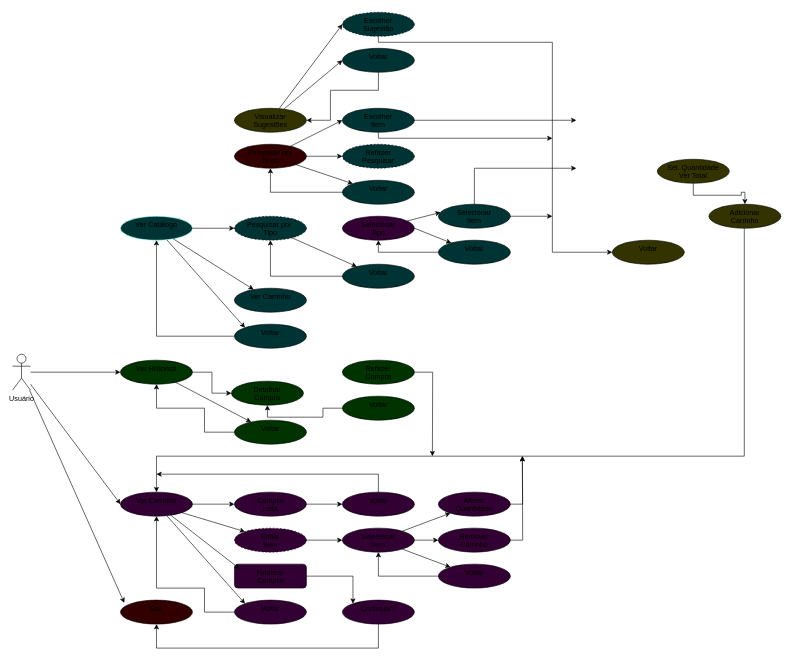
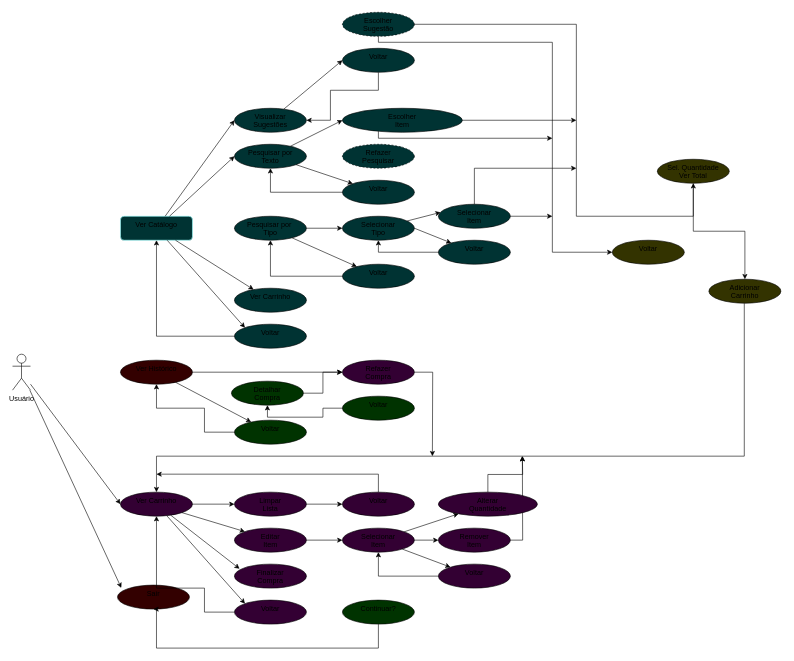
edge "Visualizar Sugestões" -> "Escolher Sugestão": removed
edge "Escolher Sugestão" -> "Sel. Quantidade Ver Total": added
node "Visualizar Sugestões": fillcolor #333300 -> #003333
node "Escolher Item": size 72x24 -> 120x24
node "Pesquisar por Texto": fillcolor #330000 -> #003333
edge "Pesquisar por Texto" -> "Refazer Pesquisar": removed
edge "Ver Catálogo" -> "Pesquisar por Texto": added
edge "Ver Catálogo" -> "Visualizar Sugestões": added
node "Adicionar Carrinho": moved (745, 216) -> (745, 291)
node "Ver Catálogo": shape ellipse -> rounded rectangle
edge "Ver Catálogo" -> "Pesquisar por Tipo": removed
node "Pesquisar por Tipo": style dashed -> solid
edge "Pesquisar por Tipo" -> "Selecionar Tipo": added
node "Selecionar Tipo": fillcolor #330033 -> #003333
edge "Usuário" -> "Ver Histórico": removed
node "Ver Histórico": fillcolor #003300 -> #330000
node "Refazer Compra": fillcolor #003300 -> #330033
edge "Ver Histórico" -> "Detalhar Compra": now "Ver Histórico" -> "Refazer Compra"
edge "Detalhar Compra" -> "Refazer Compra": added
node "Alterar Quantidade": size 72x24 -> 99x24
node "Compra Lista": label "Compra Lista" -> "Limpar Lista"
node "Editar Item": style dashed -> solid
node "Remover Carrinho": label "Remover Carrinho" -> "Remover Item"
node "Finalizar Compra": shape rounded rectangle -> ellipse
edge "Finalizar Compra" -> "Continuar?": removed
node "Sair": moved (156, 612) -> (153, 597)
node "Continuar?": fillcolor #330033 -> #003300
